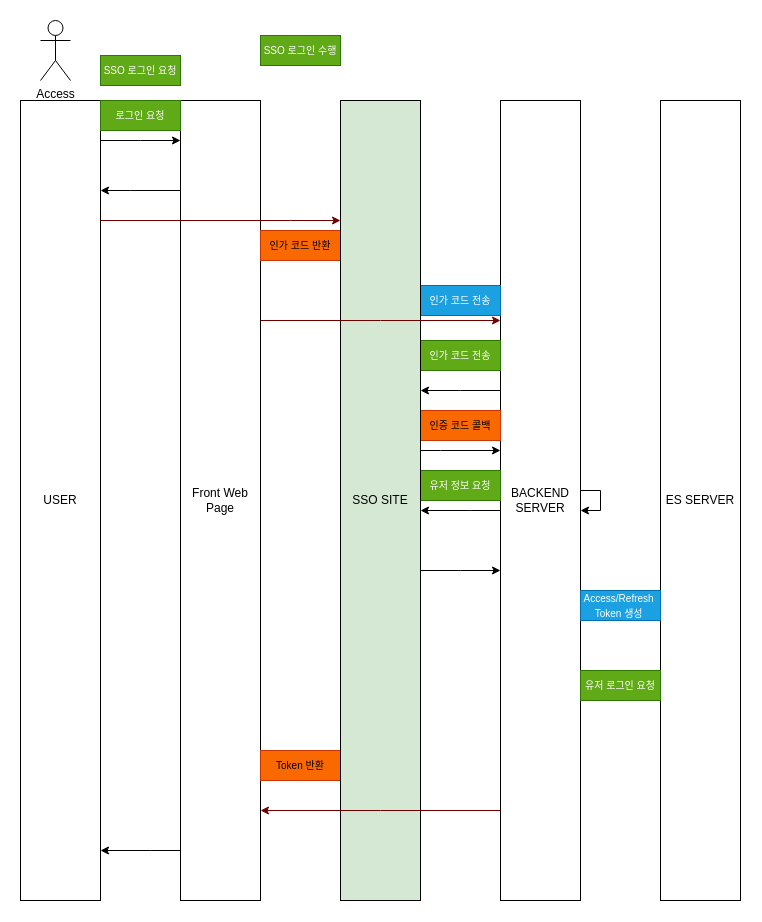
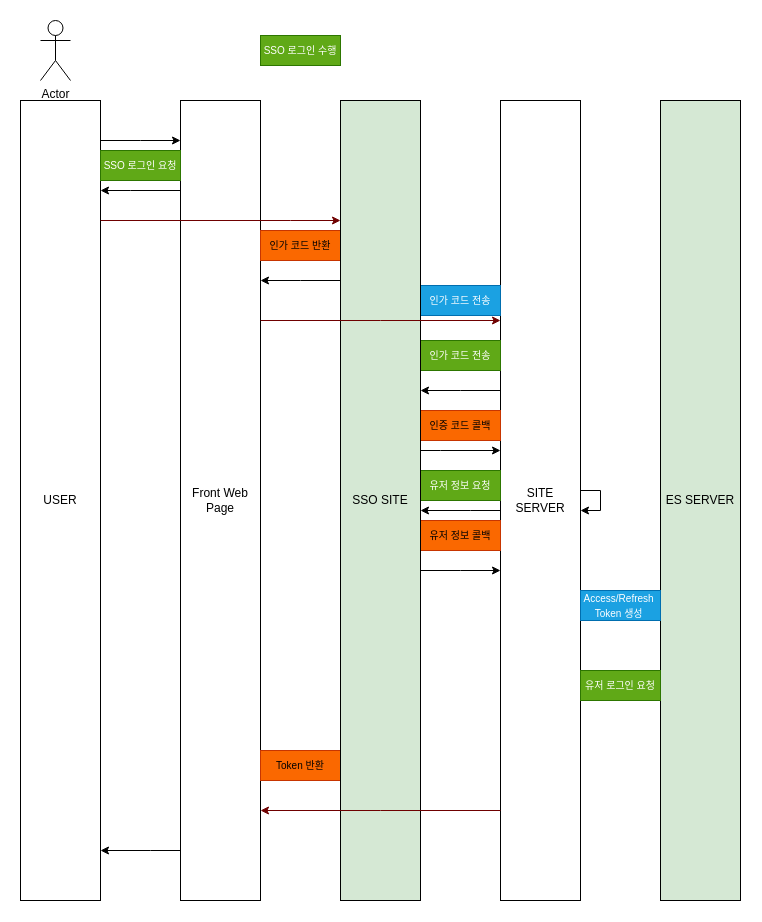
node "SSO 로그인 요청": moved (141, 71) -> (141, 166)
node "Access": label "Access" -> "Actor"
node "로그인 요청": removed
edge "SSO SITE" -> "Front Web Page": added
node "BACKEND SERVER": label "BACKEND SERVER" -> "SITE SERVER"
node "ES SERVER": fillcolor #ffffff -> #d5e8d4
node "유저 정보 콜백": added
